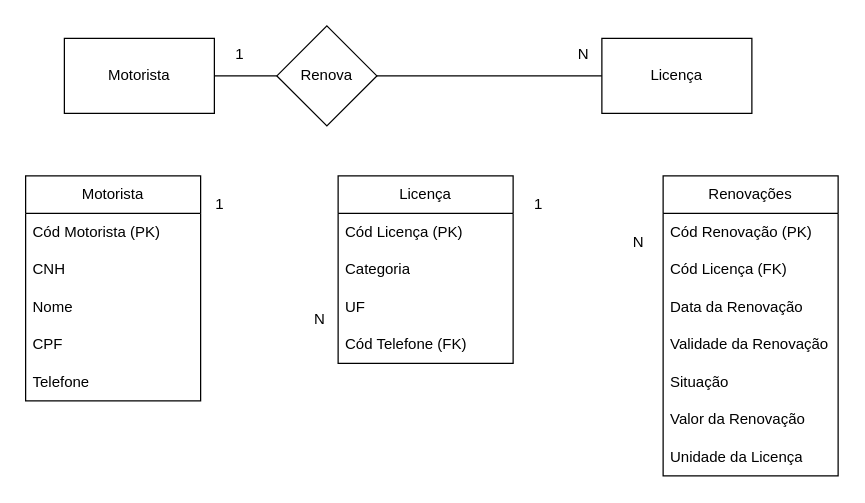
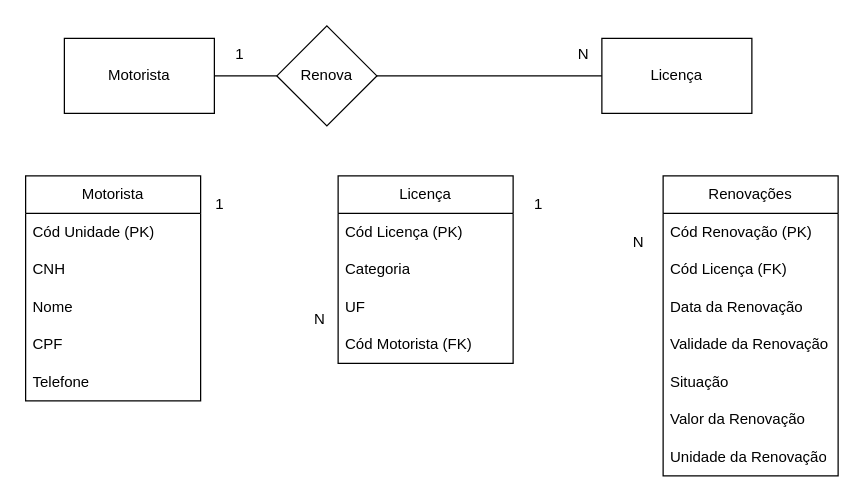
node "Cód Motorista (PK)": label "Cód Motorista (PK)" -> "Cód Unidade (PK)"
node "Cód Telefone (FK)": label "Cód Telefone (FK)" -> "Cód Motorista (FK)"
node "Unidade da Licença": label "Unidade da Licença" -> "Unidade da Renovação"
